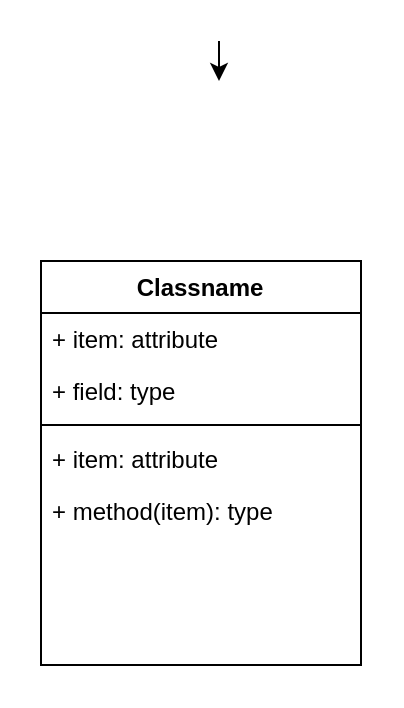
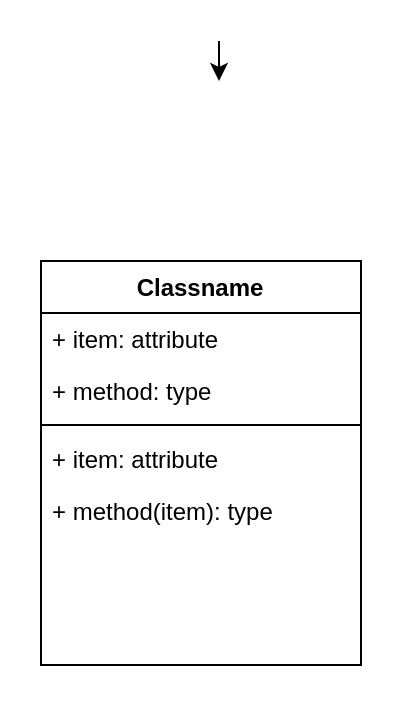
node "+ field: type": label "+ field: type" -> "+ method: type"
